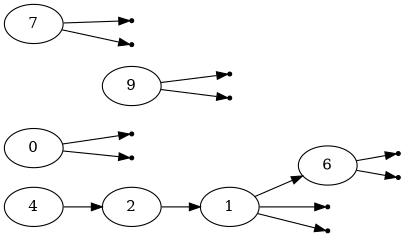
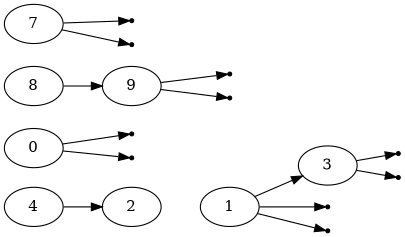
node "8": added
node "6": label "6" -> "3"
edge "2" -> "1": removed
